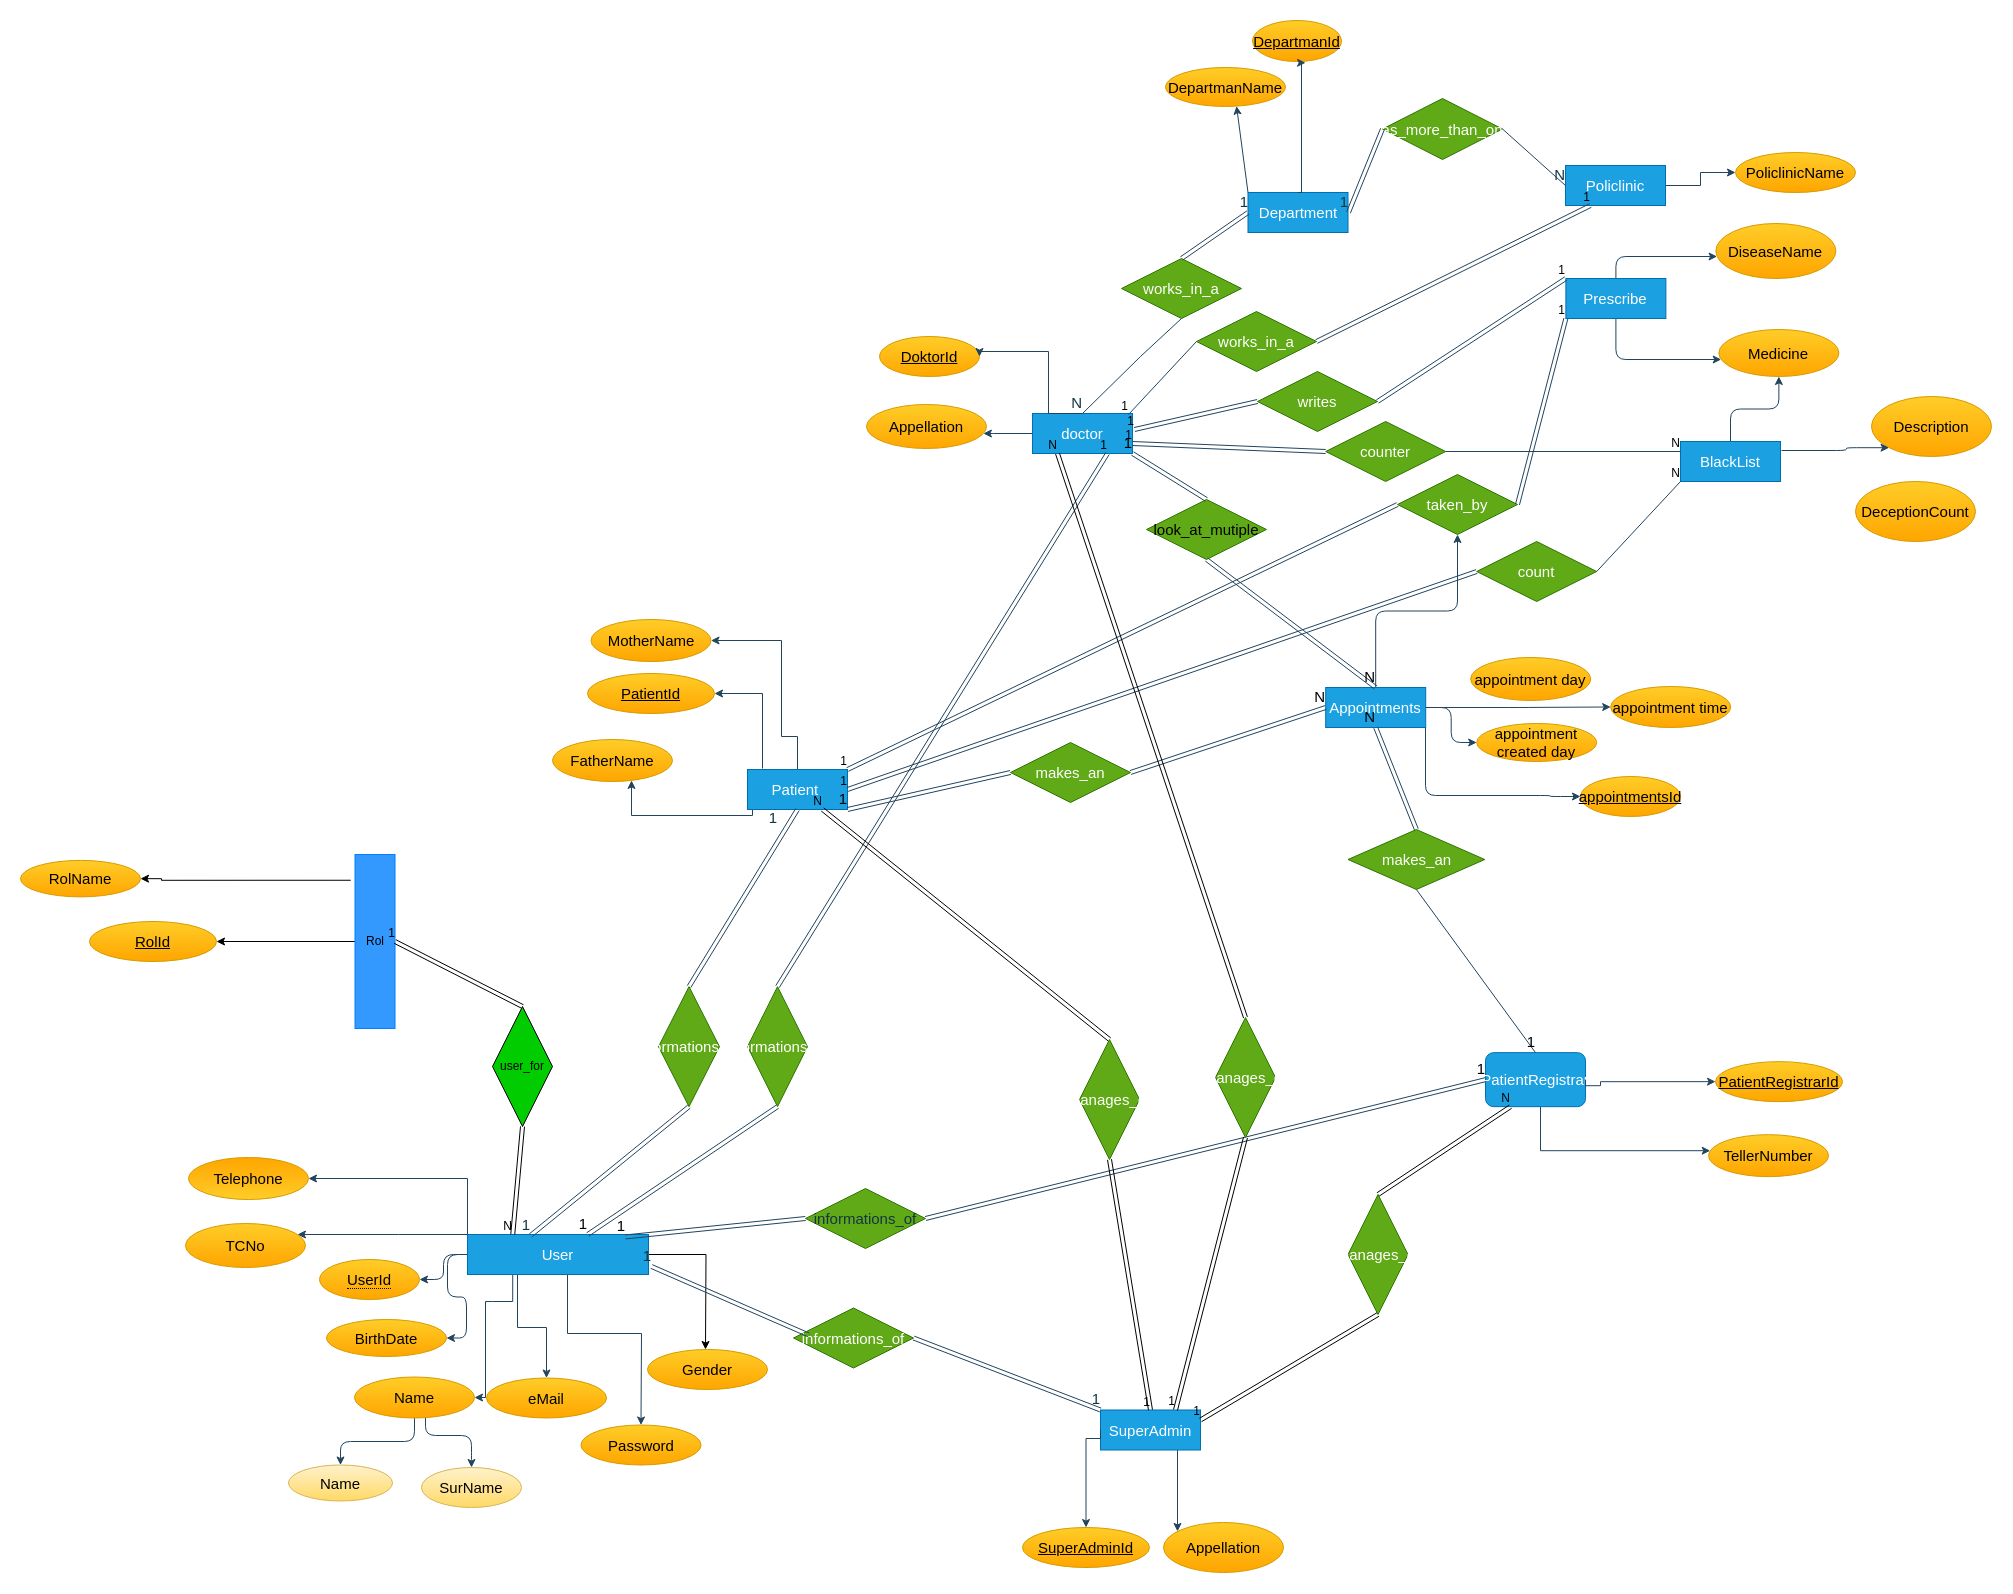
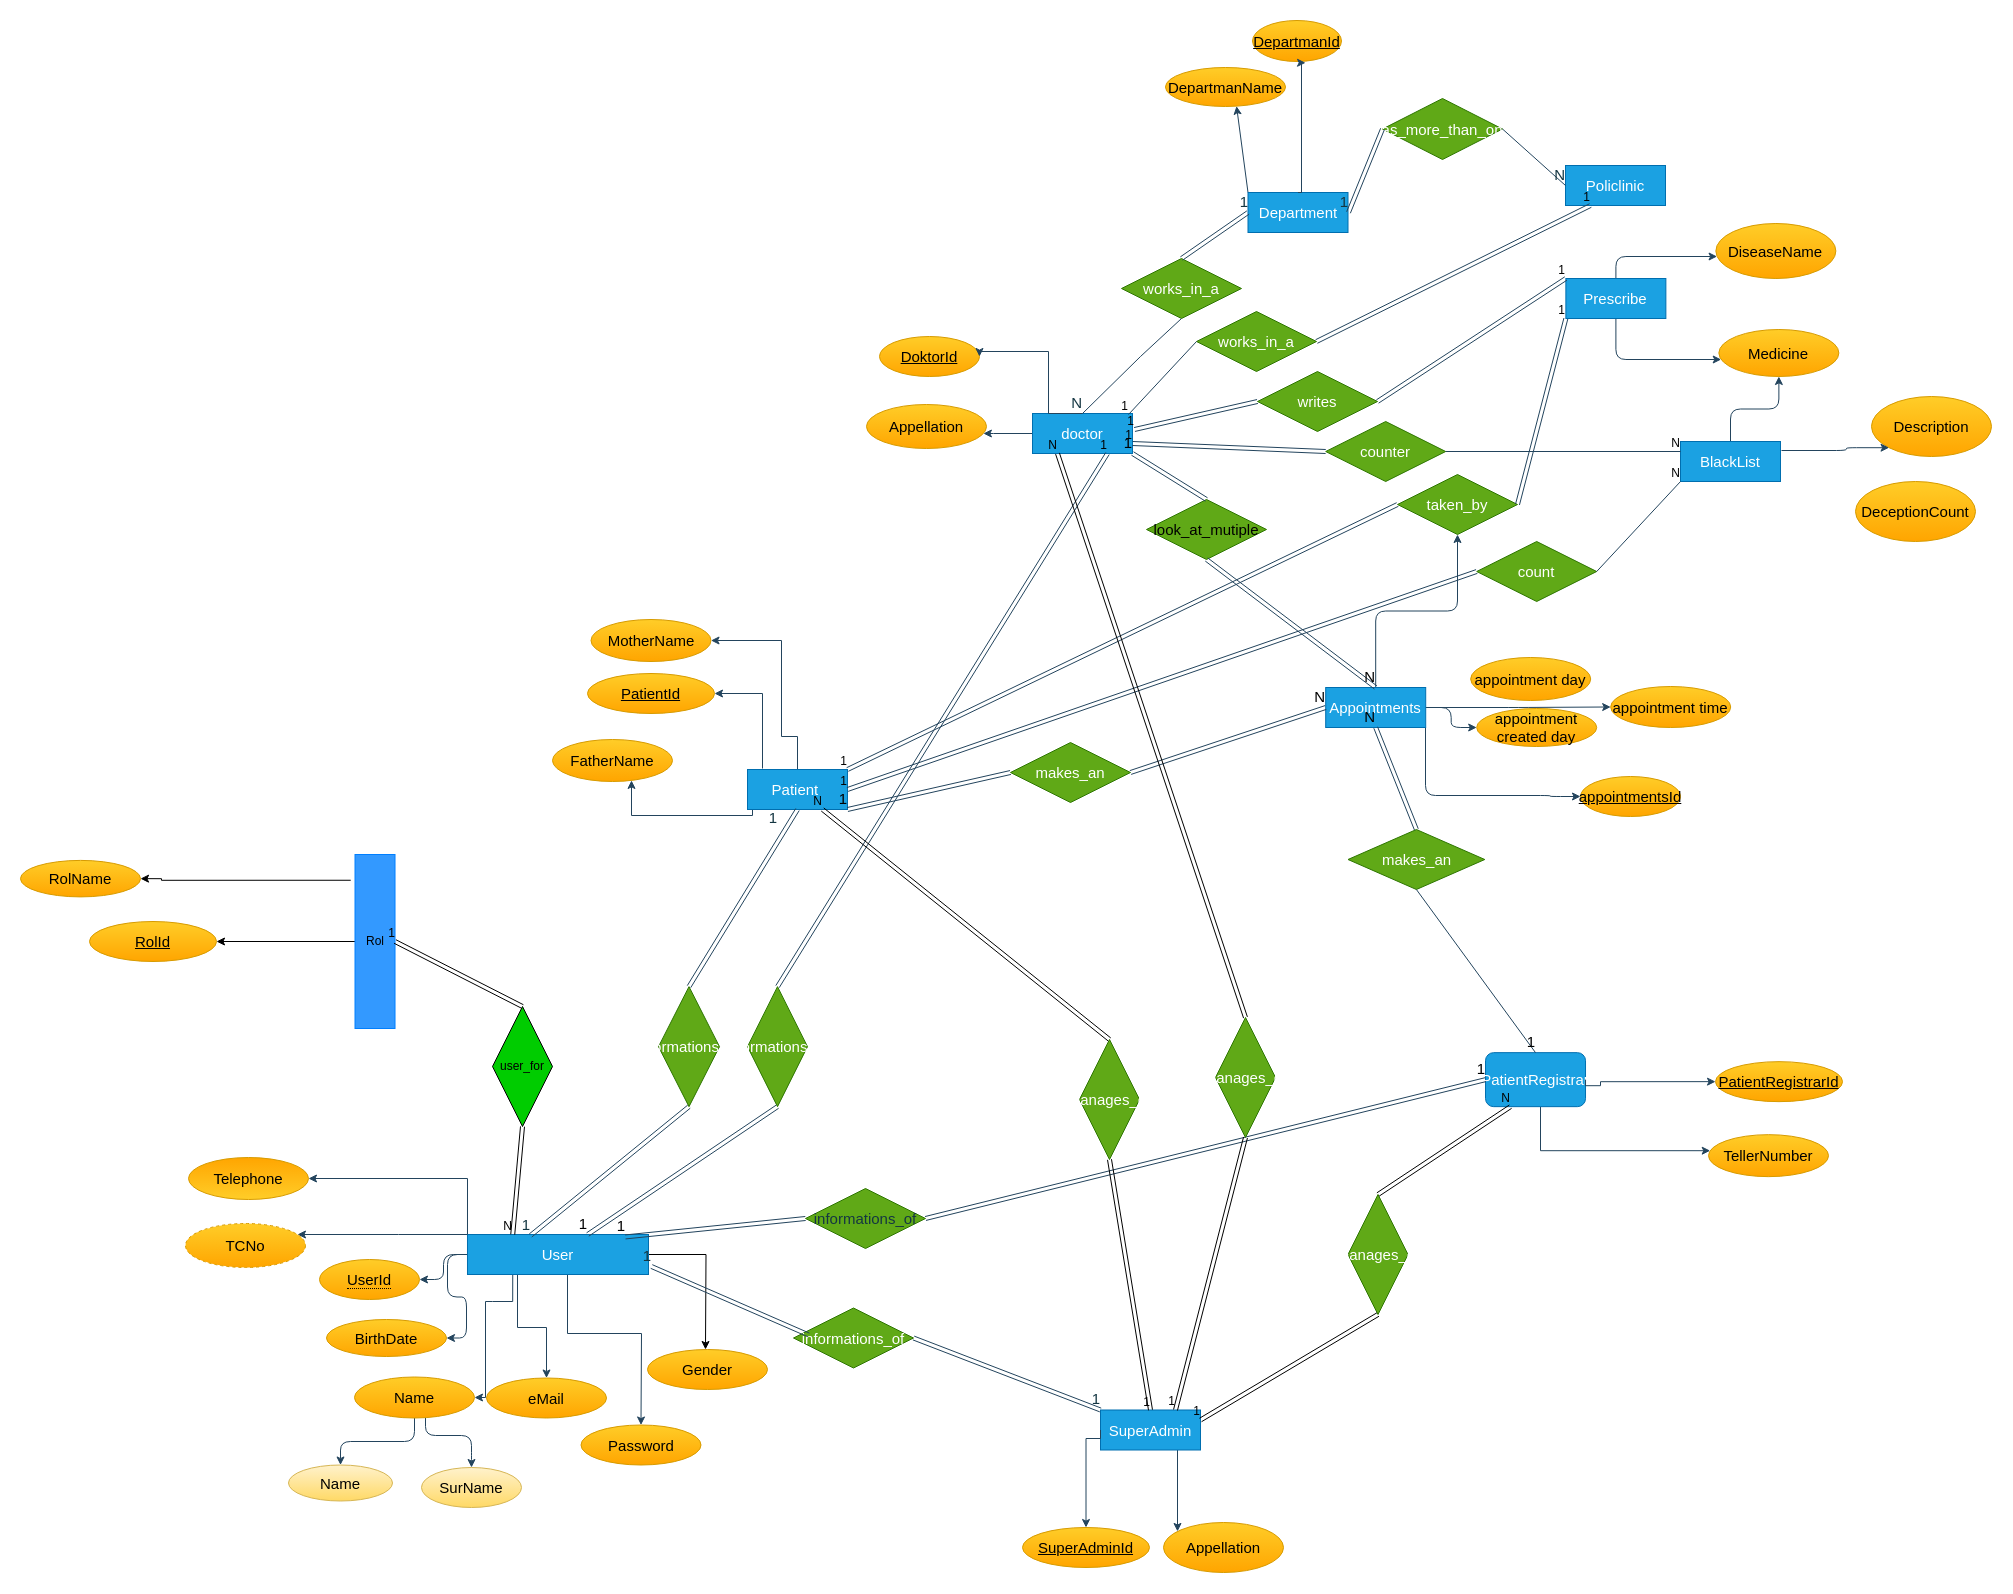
node "PoliclinicName": removed
edge "Policlinic" -> "PoliclinicName": removed
node "appointment created day": moved (1537, 743) -> (1537, 728)
node "TCNo": style solid -> dashed
